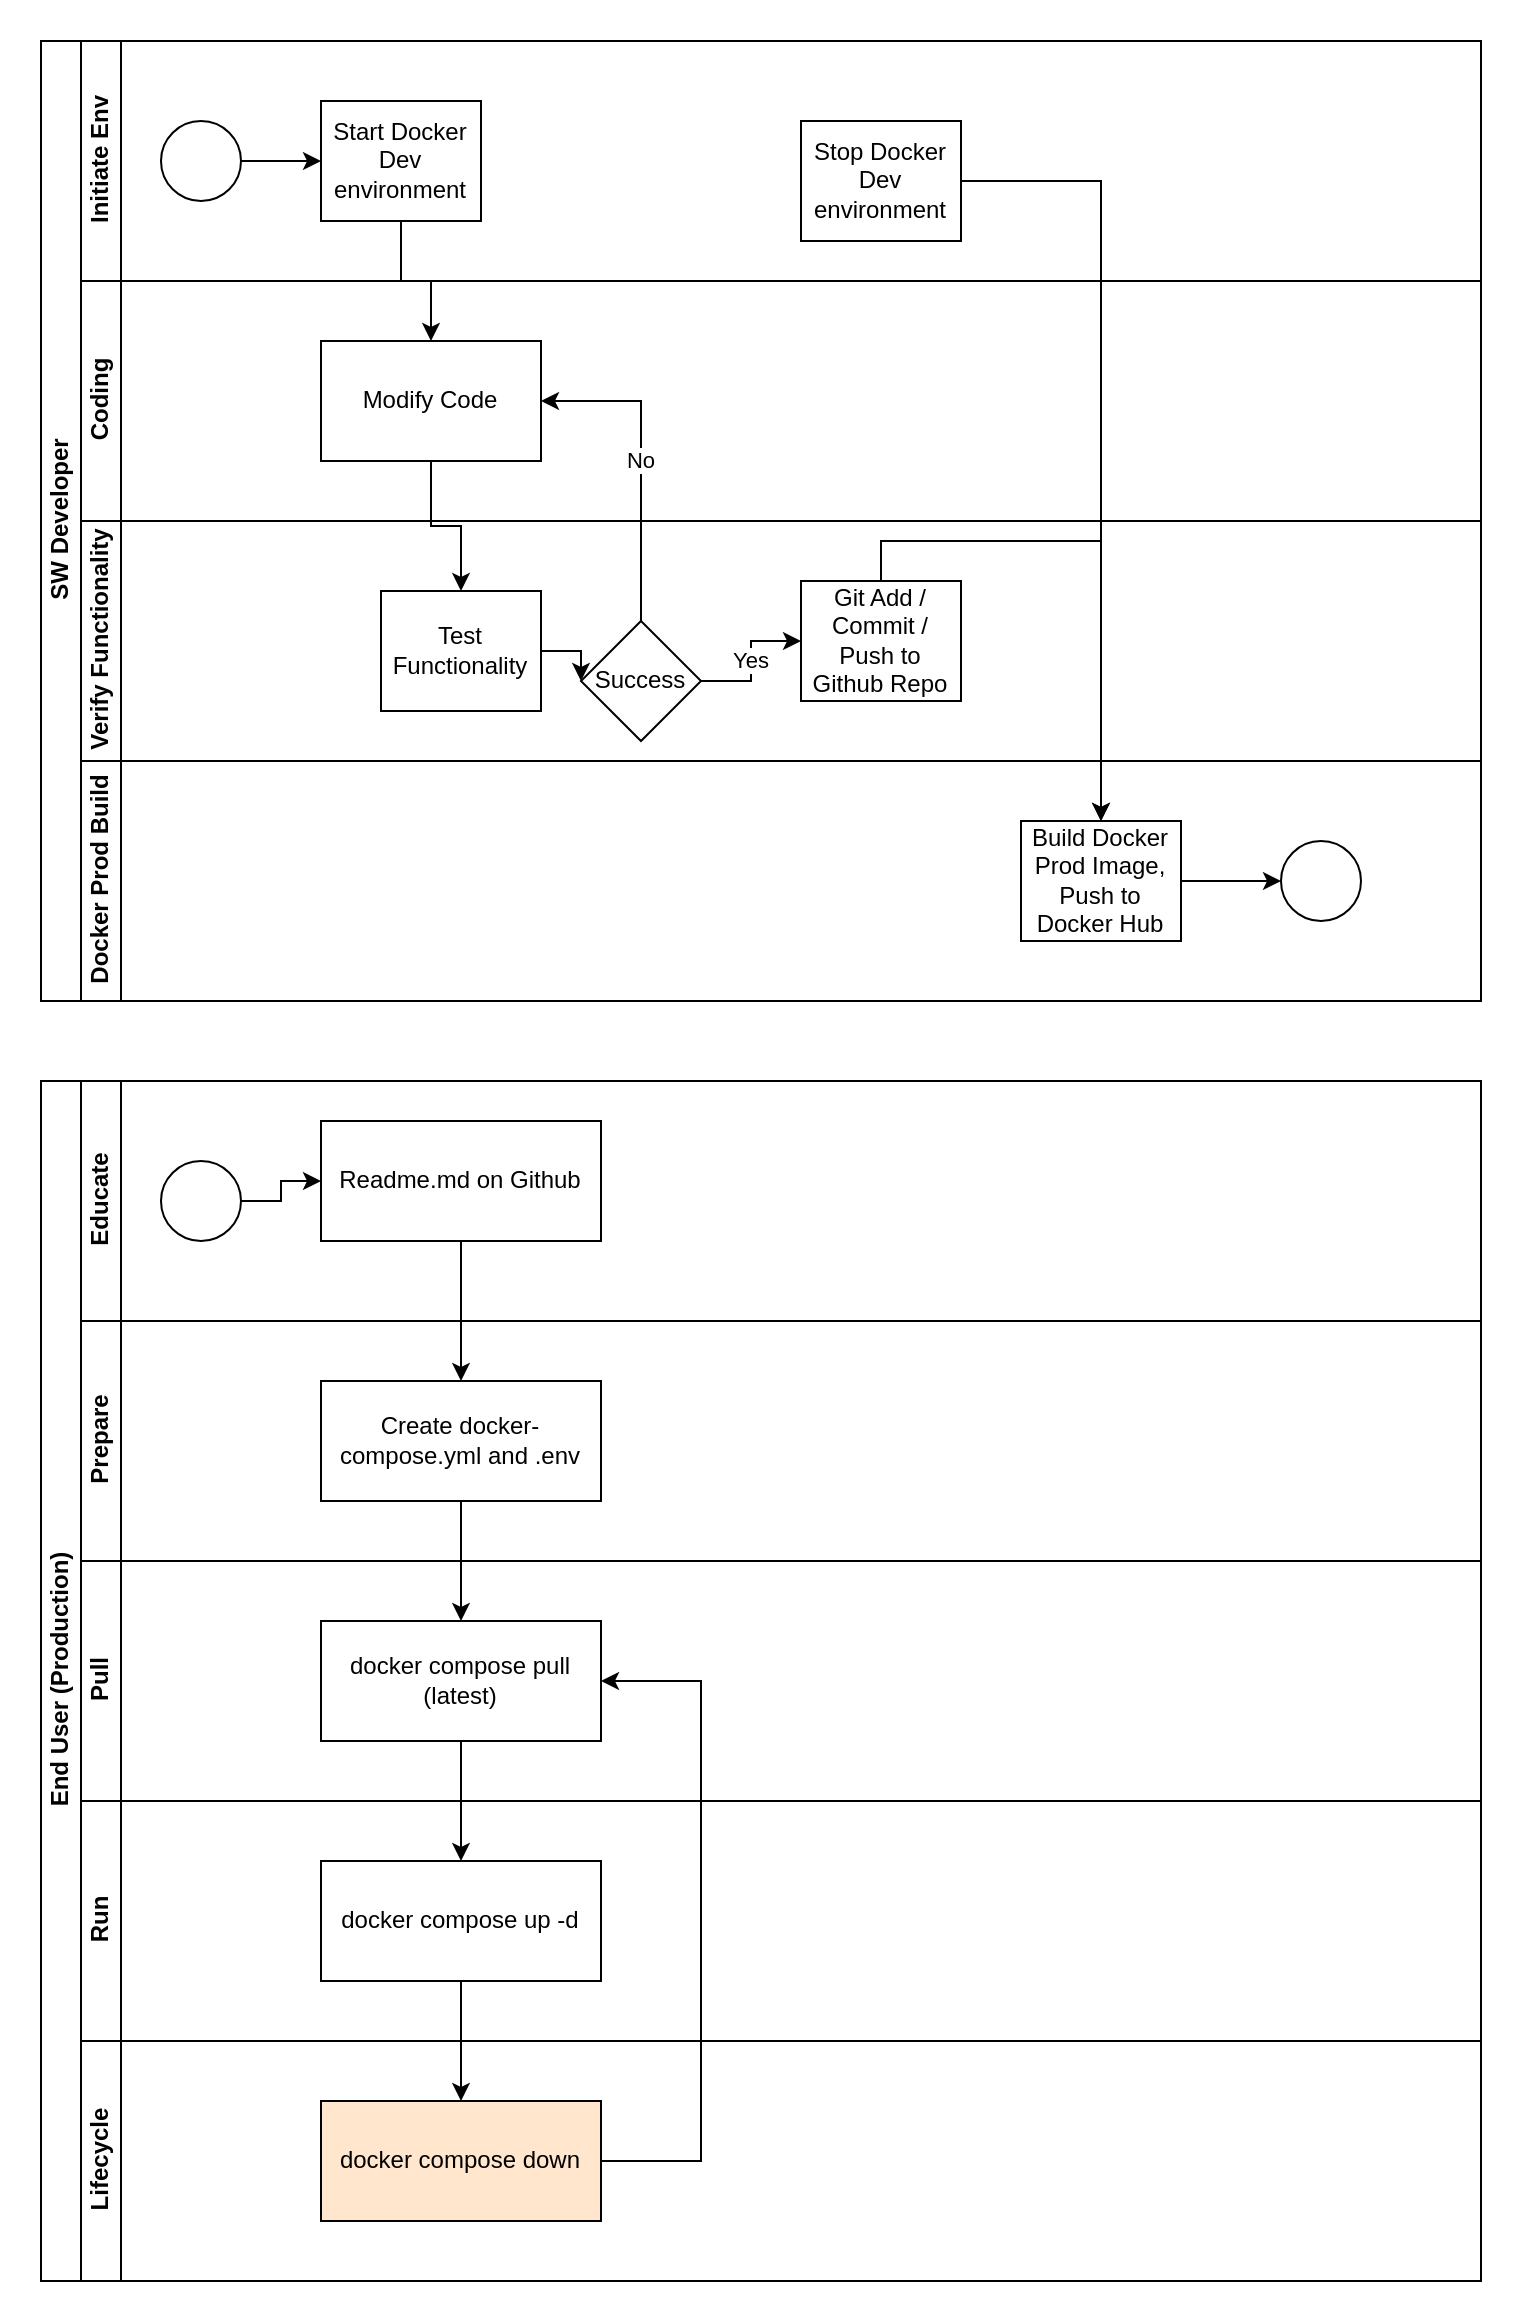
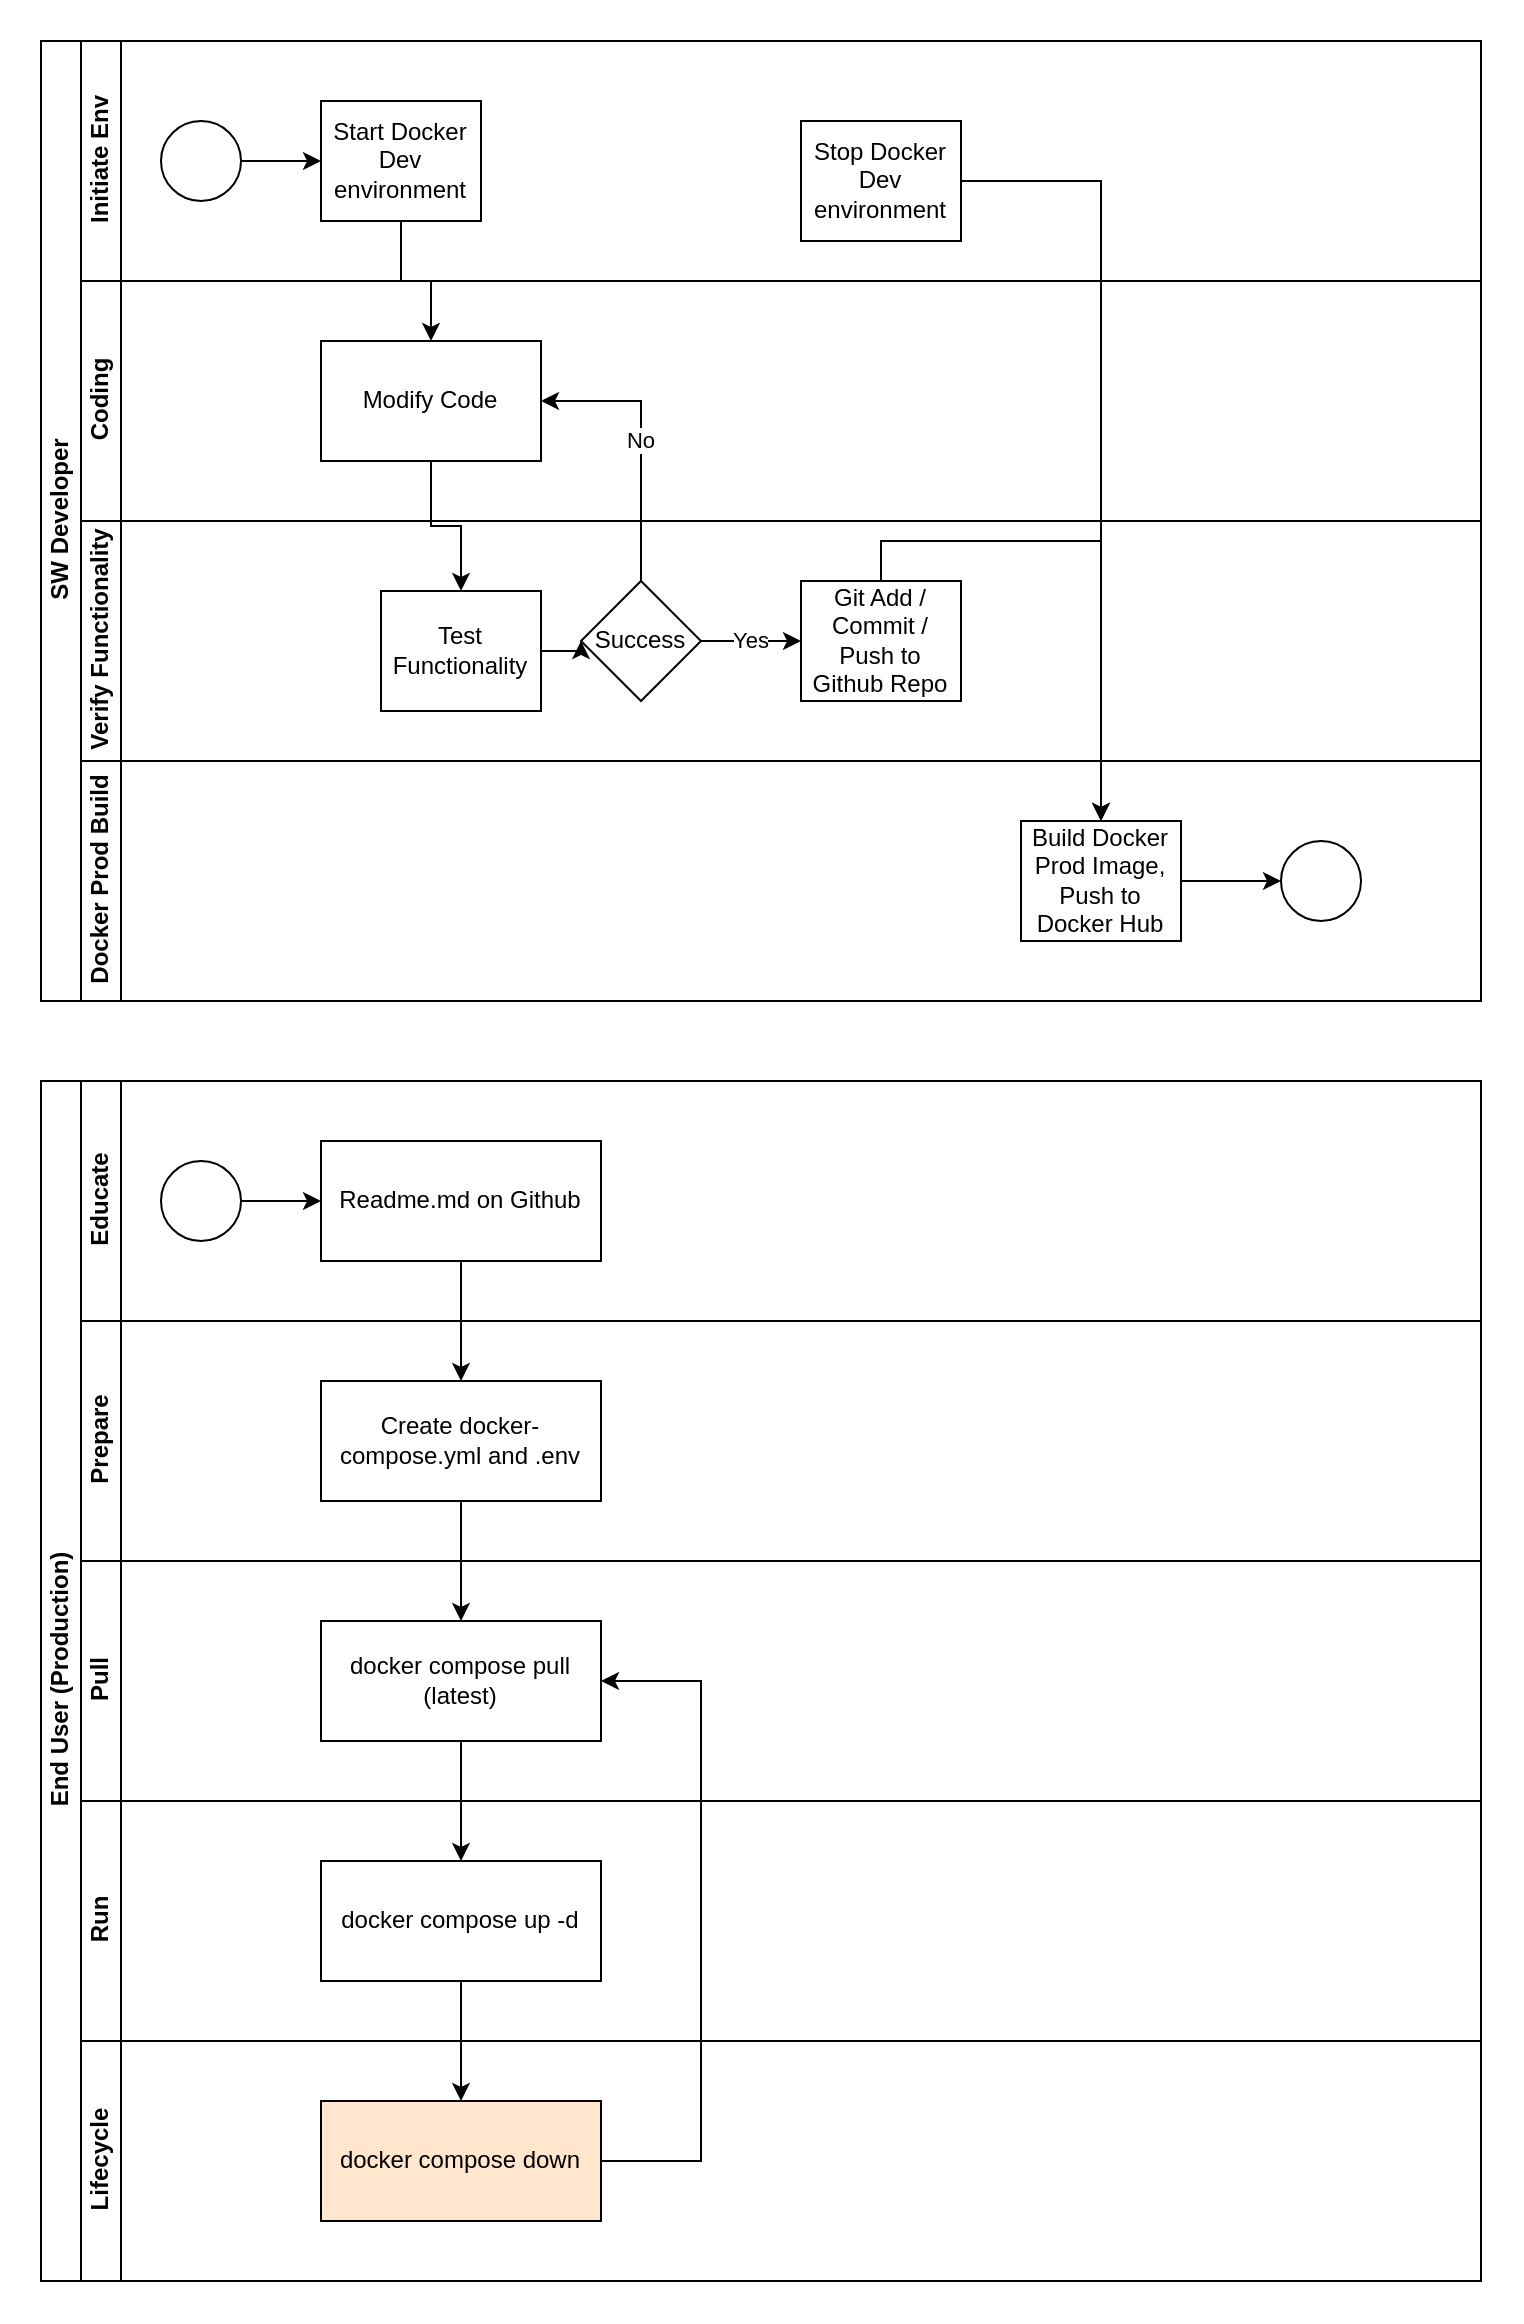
node "Success": moved (641, 681) -> (641, 641)
node "Readme.md on Github": moved (461, 1181) -> (461, 1201)
